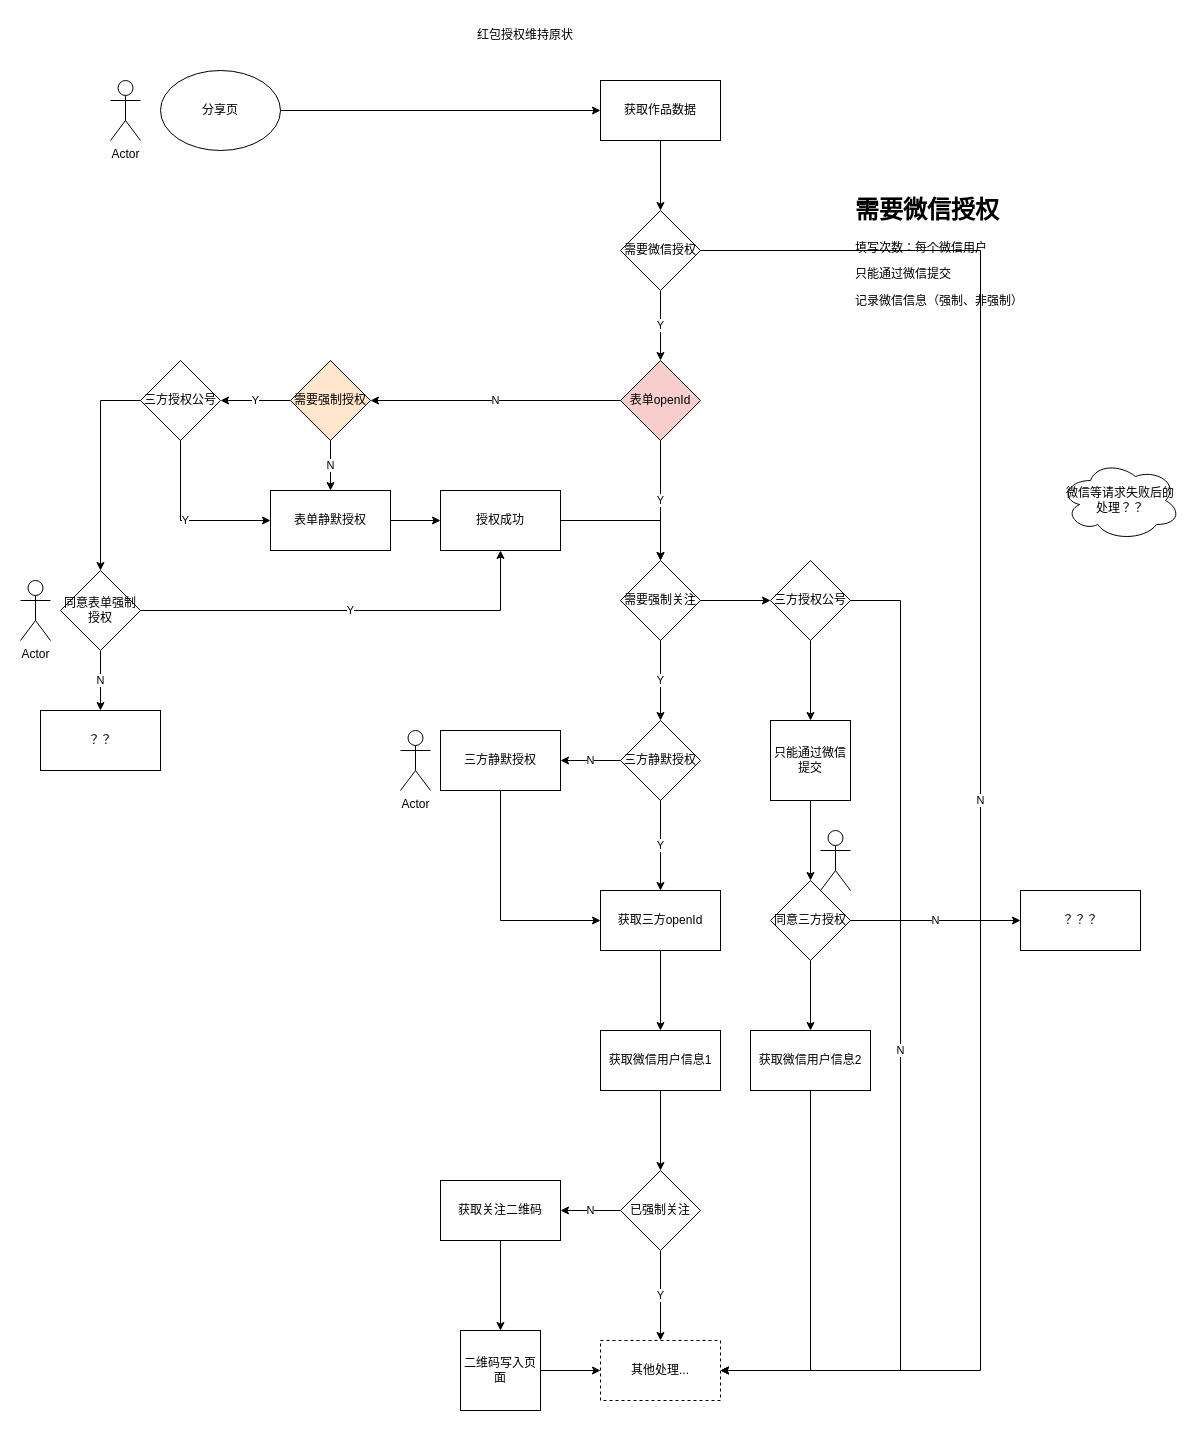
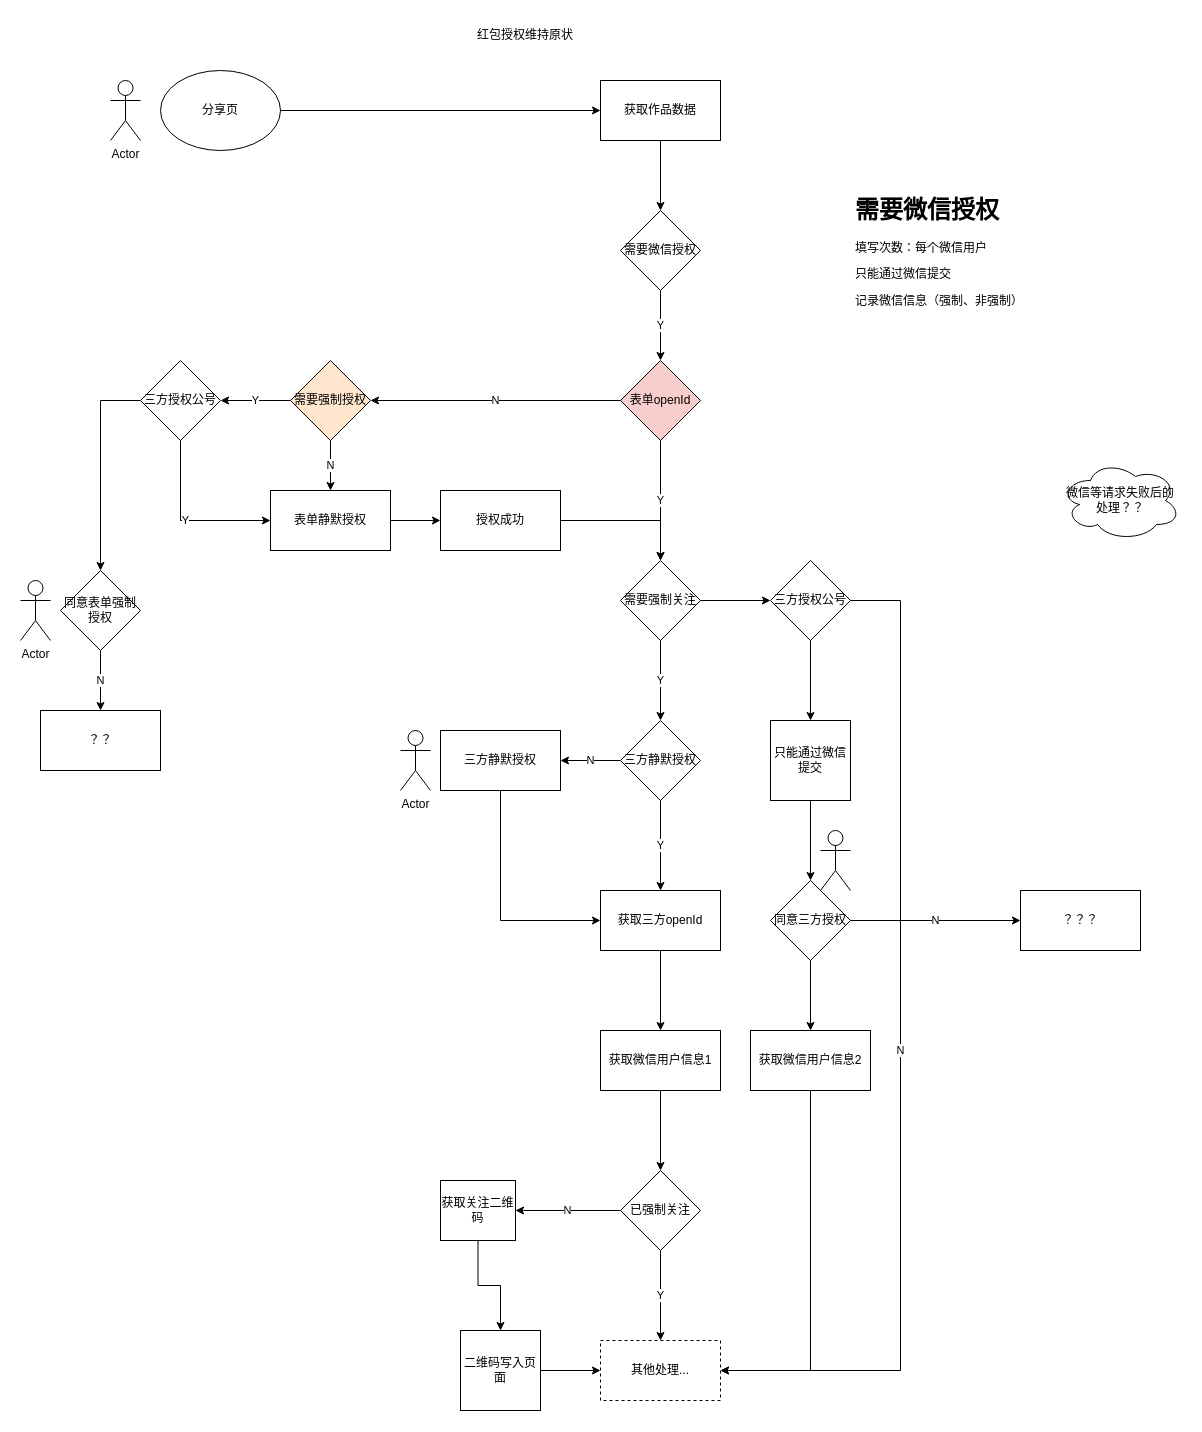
edge "同意表单强制授权" -> "授权成功": removed, label "Y"
edge "需要微信授权" -> "其他处理...": removed, label "N"
node "获取关注二维码": size 120x60 -> 75x60
